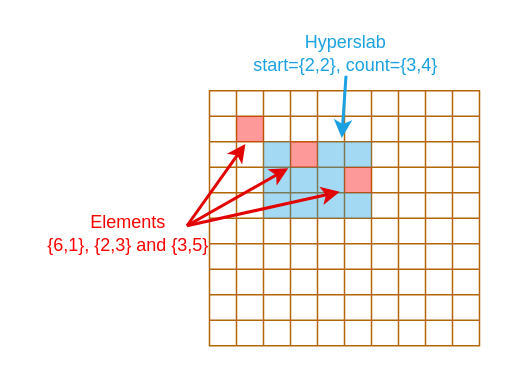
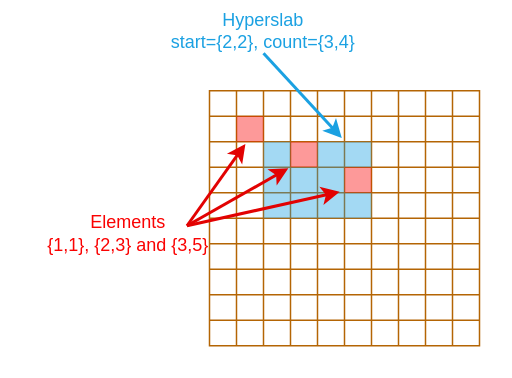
node "Hyperslabstart={2,2}, count={3,4}": moved (346, 53) -> (263, 31)
node "Elements {6,1}, {2,3} and {3,5}": label "Elements {6,1}, {2,3} and {3,5}" -> "Elements {1,1}, {2,3} and {3,5}"
